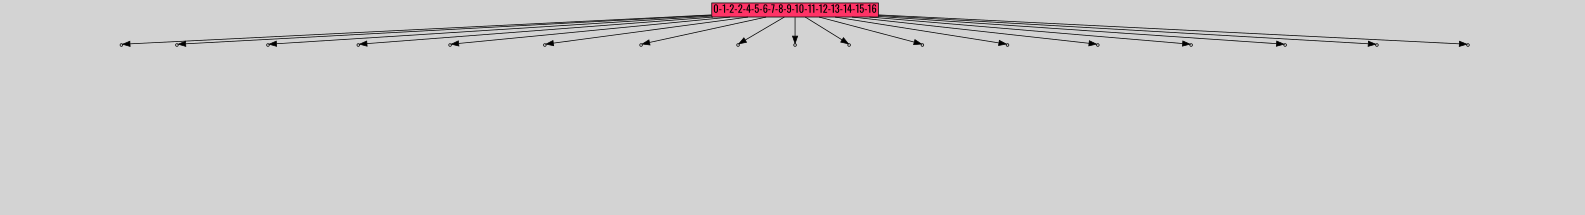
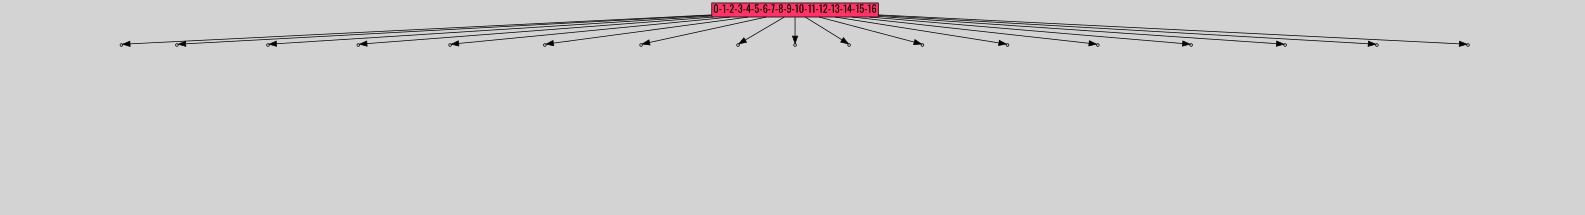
node "0-1-2-2-4-5-6-7-8-9-10-11-12-13-14-15-16": label "0-1-2-2-4-5-6-7-8-9-10-11-12-13-14-15-16" -> "0-1-2-3-4-5-6-7-8-9-10-11-12-13-14-15-16"
